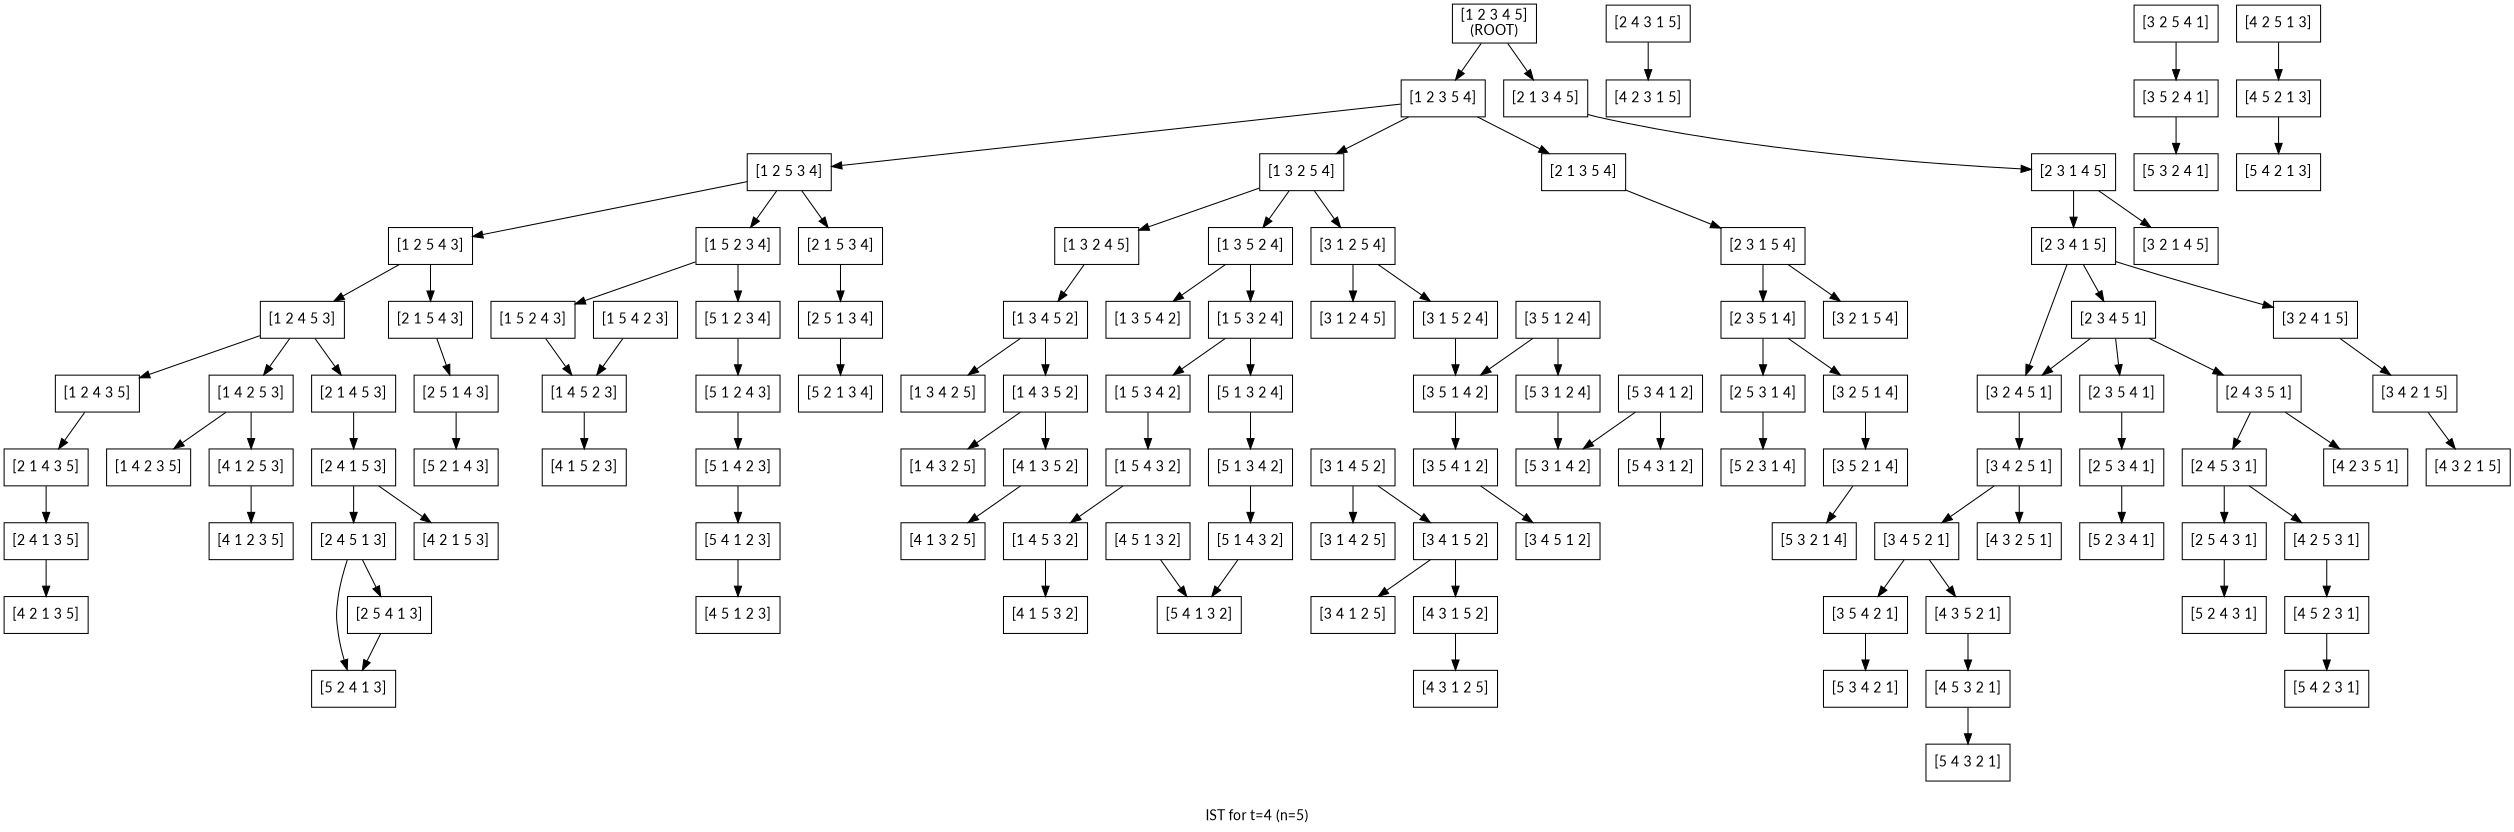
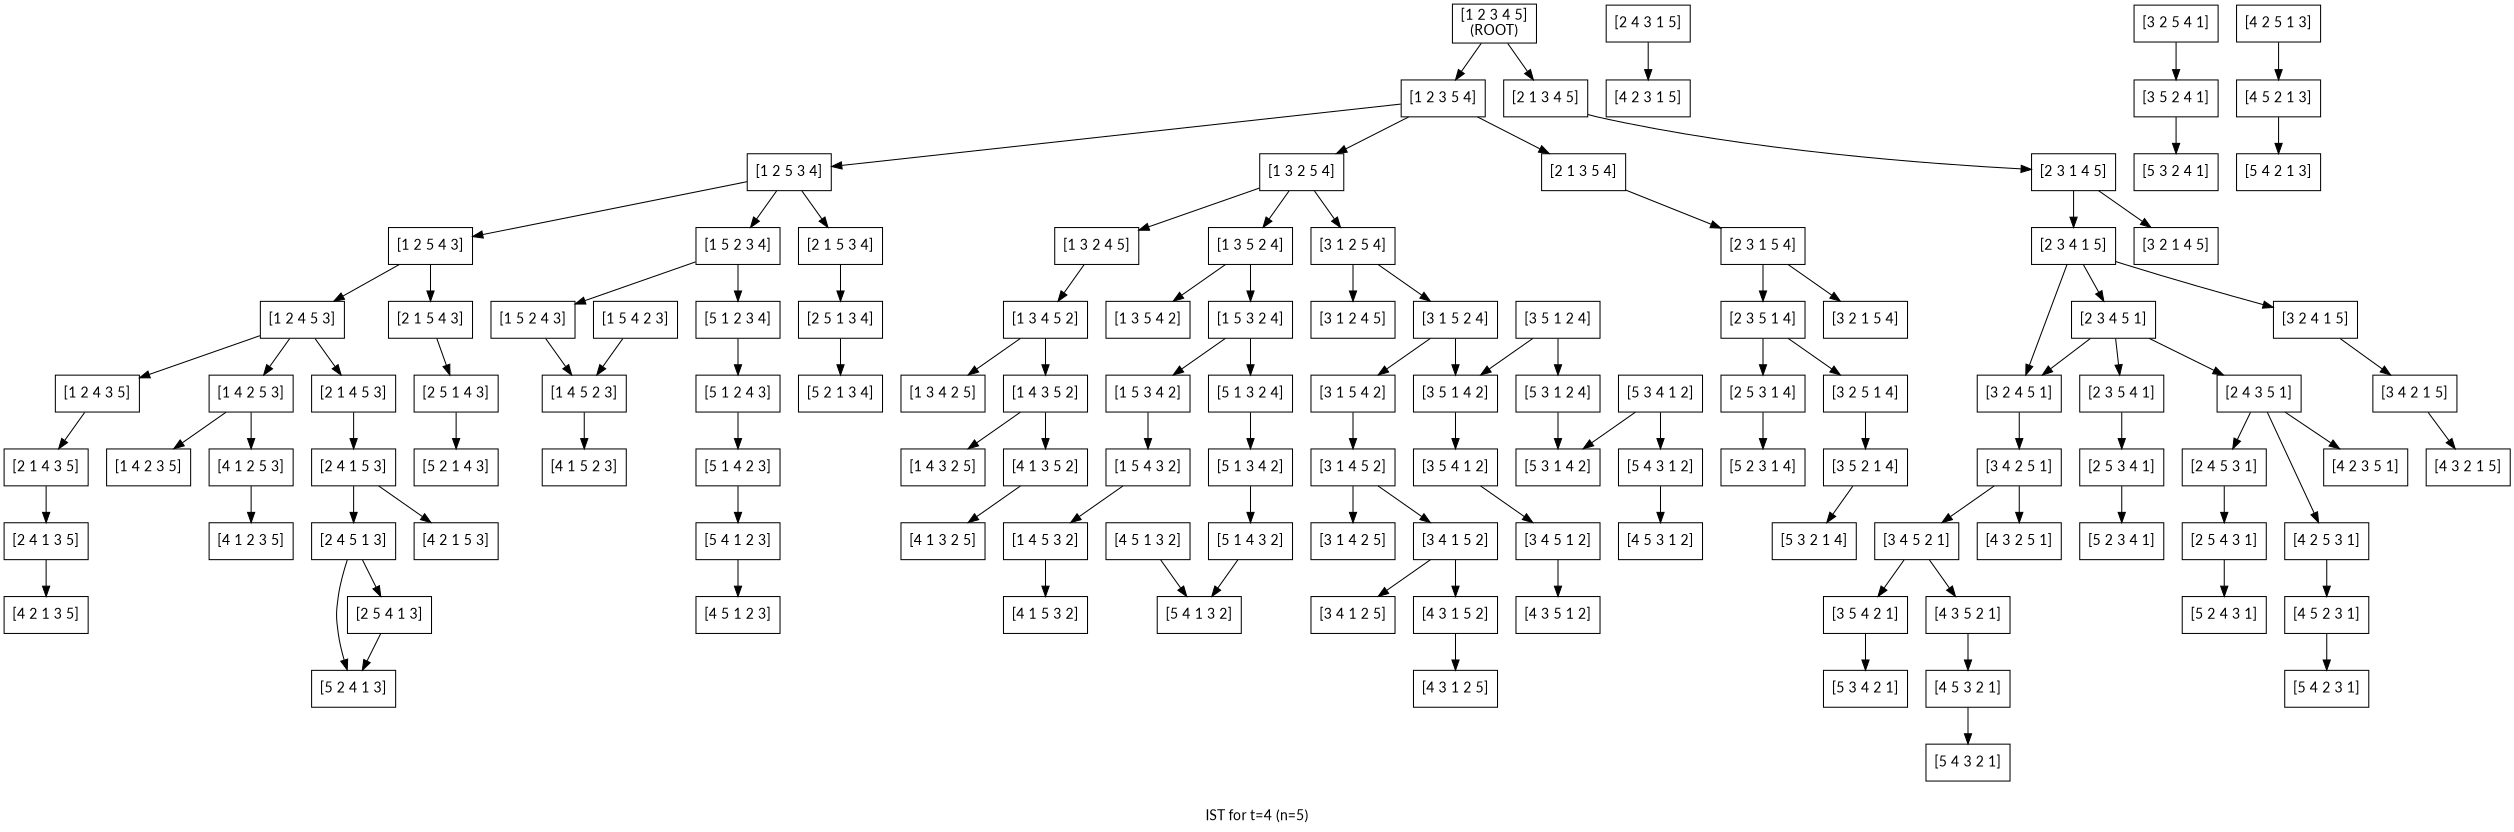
node "[3 1 5 4 2]": added
edge "[2 4 5 3 1]" -> "[4 2 5 3 1]": now "[2 4 3 5 1]" -> "[4 2 5 3 1]"
node "[4 5 3 1 2]": added
node "[4 3 5 1 2]": added
